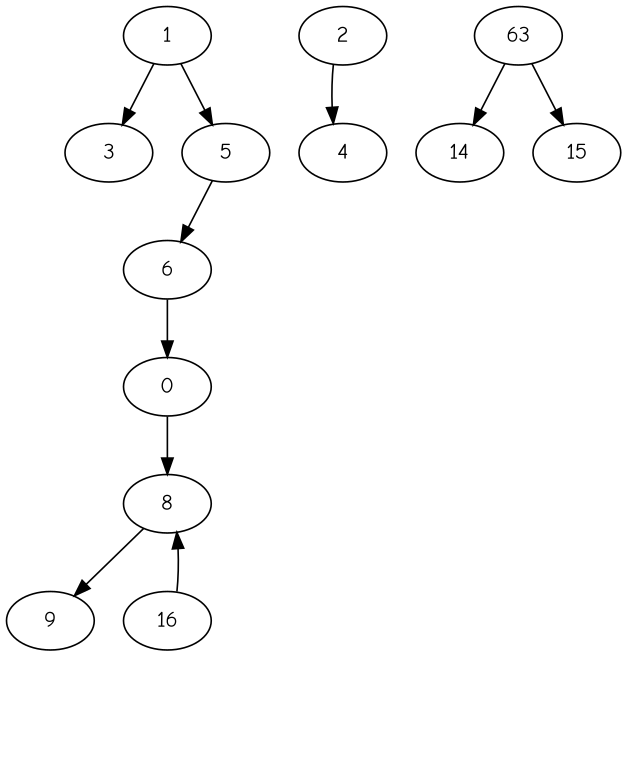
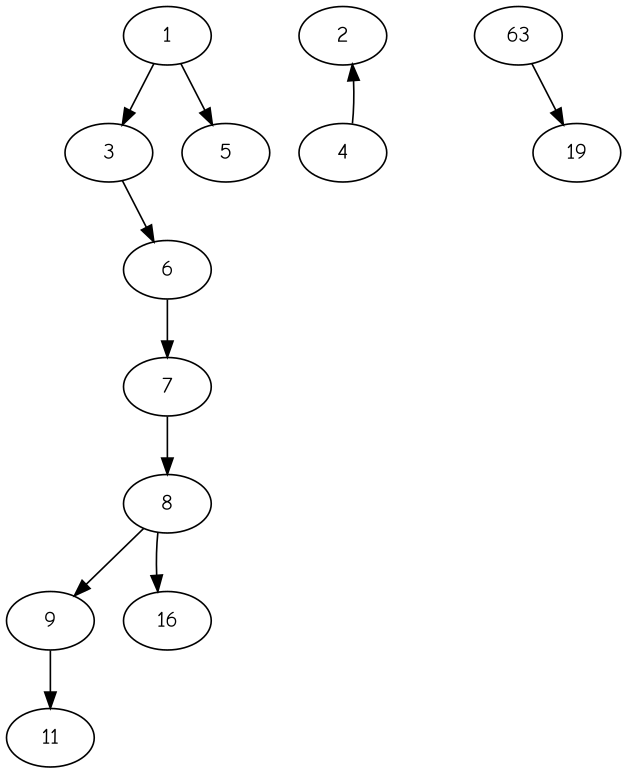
edge "2" -> "4": reversed
node "14": removed
node "15": label "15" -> "19"
edge "5" -> "6": now "3" -> "6"
node "0": label "0" -> "7"
edge "16" -> "8": reversed
node "11": added
